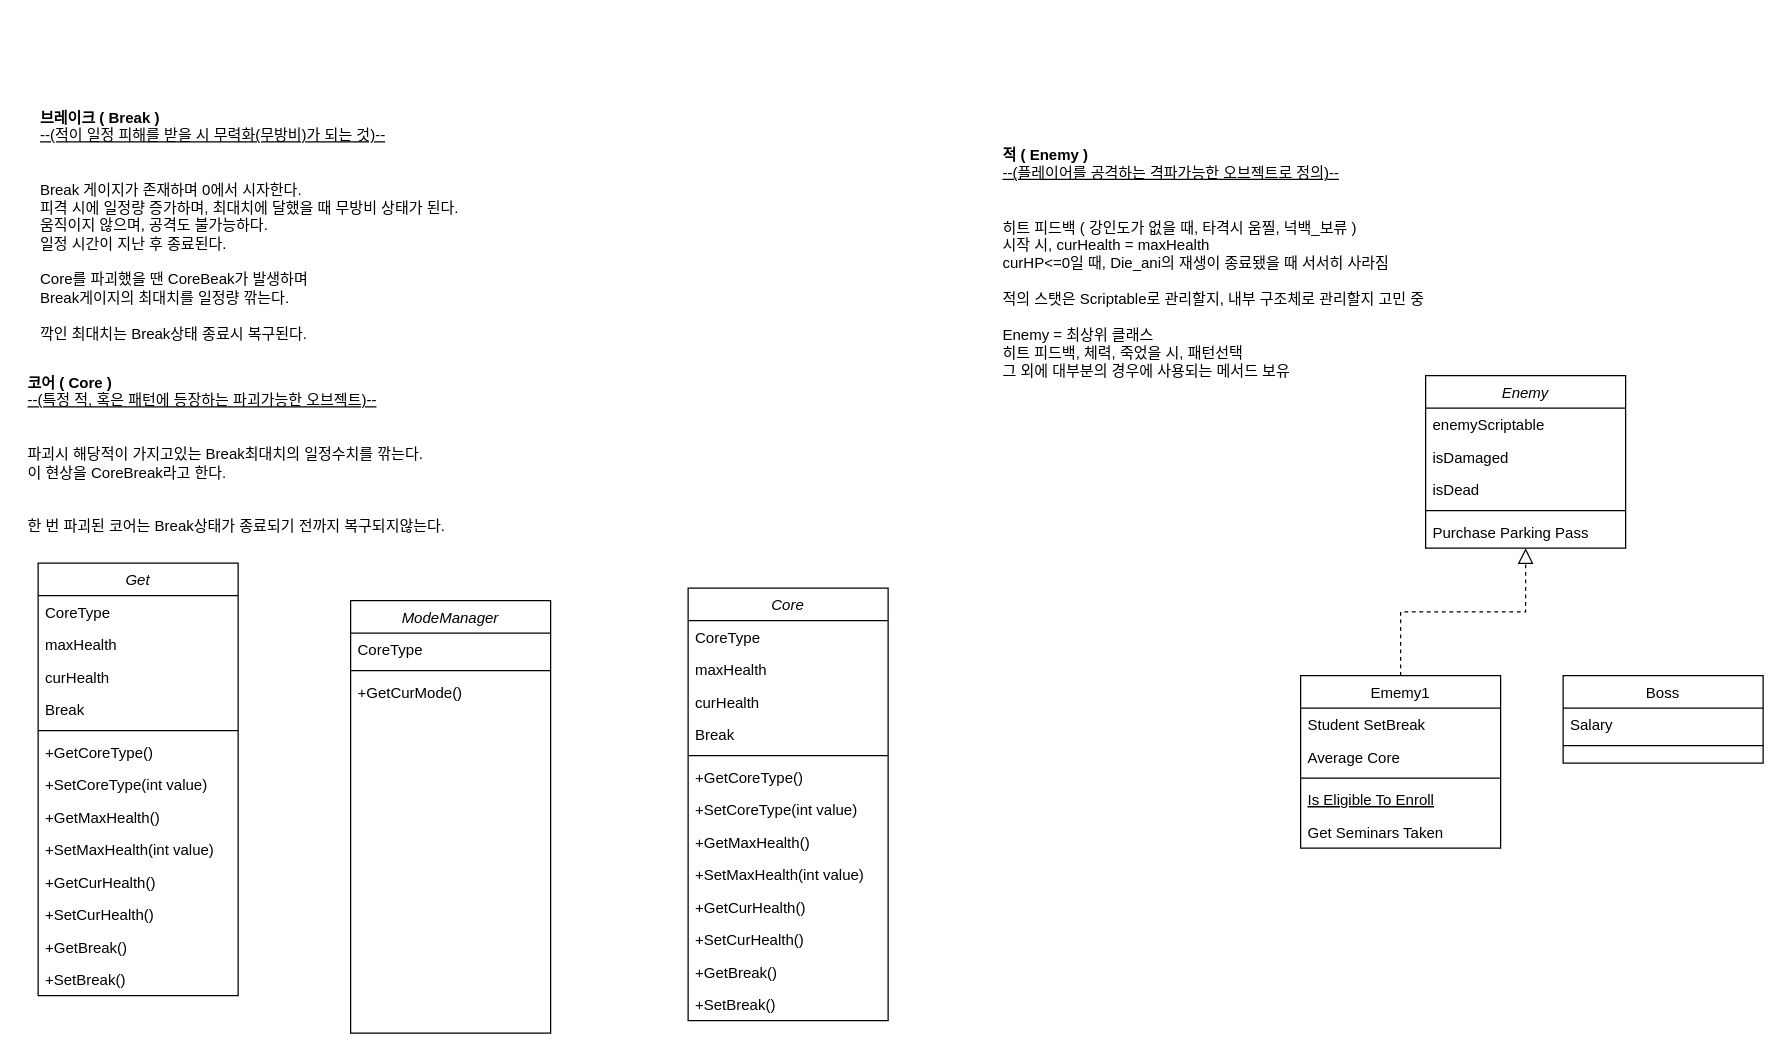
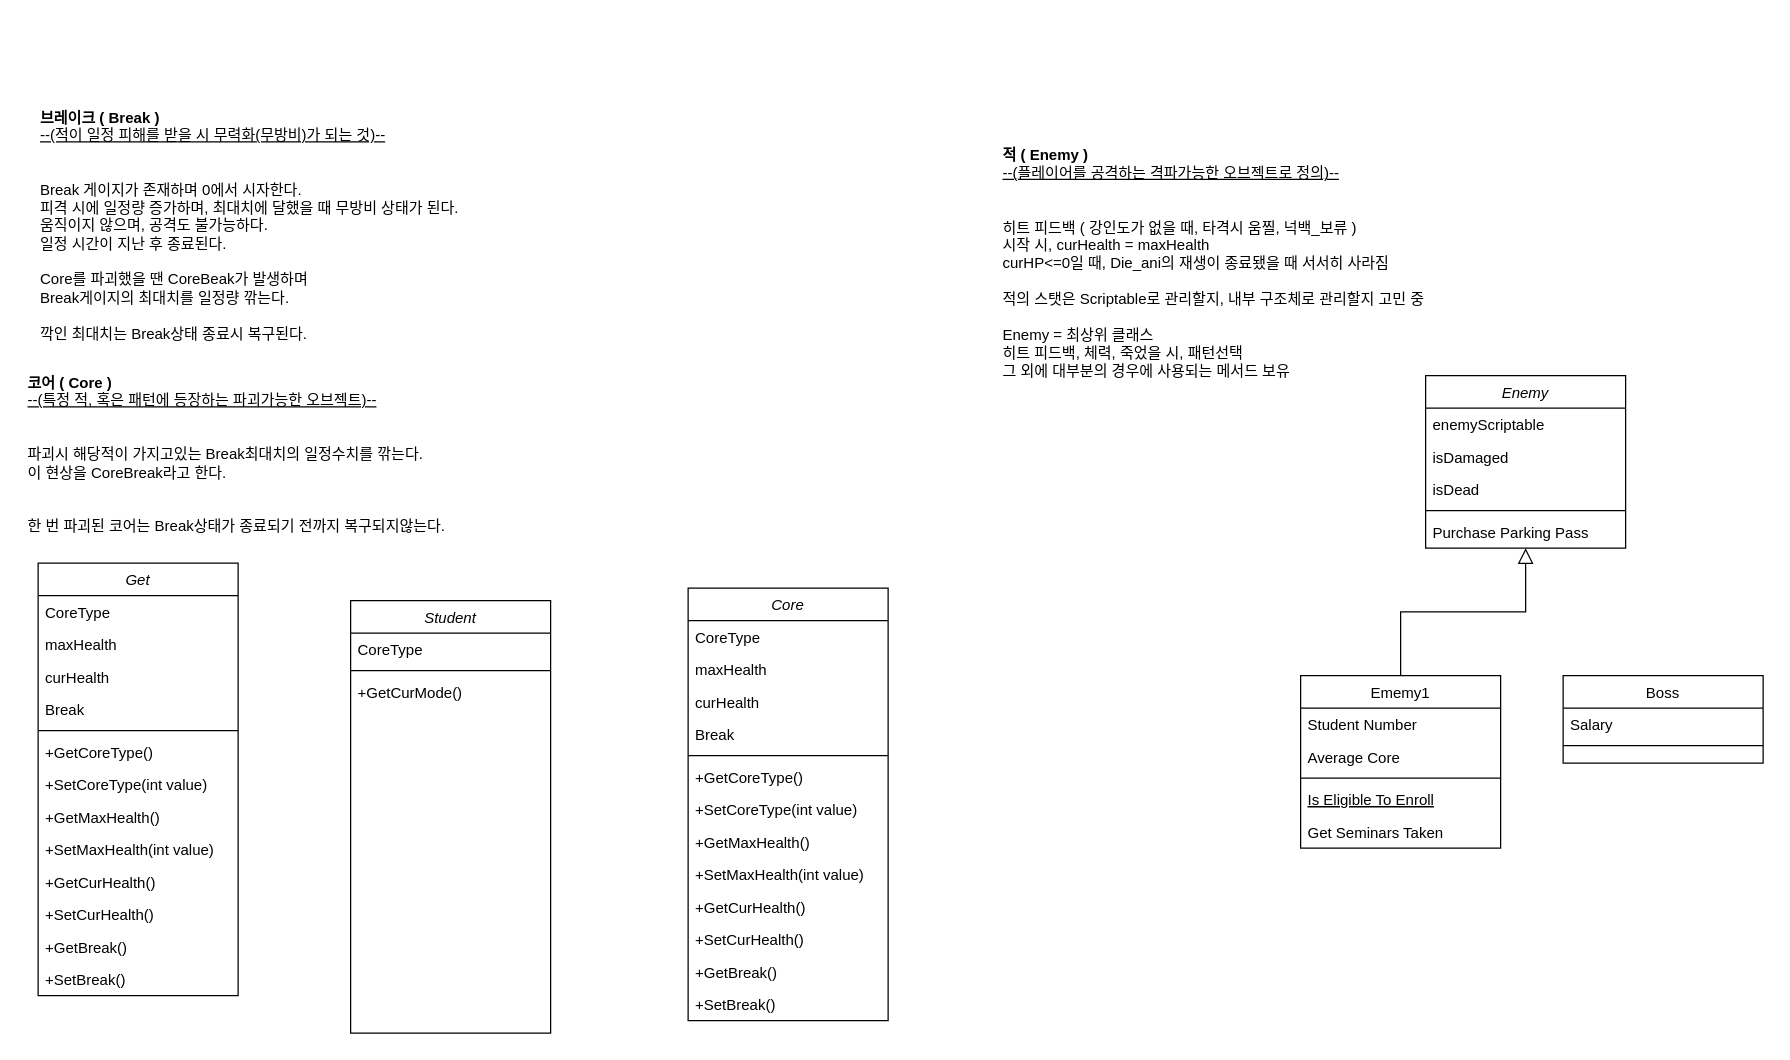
edge "Ememy1" -> "Enemy": style dashed -> solid
node "ModeManager": label "ModeManager" -> "Student"
node "Student SetBreak": label "Student SetBreak" -> "Student Number"
